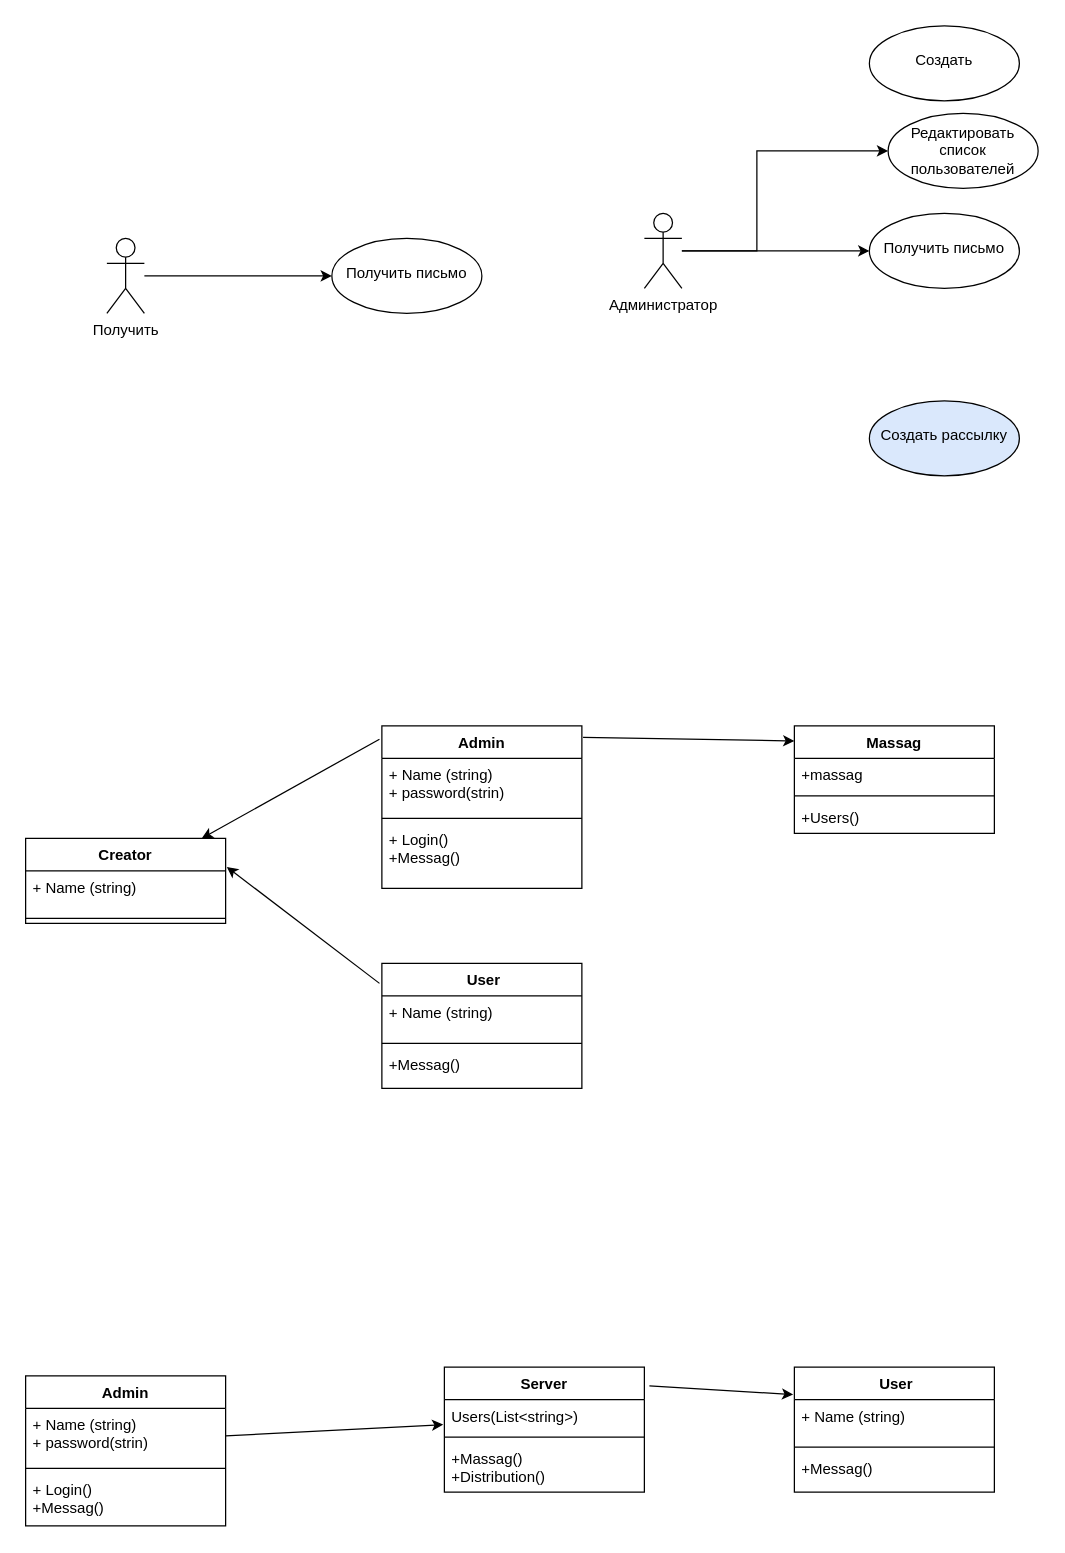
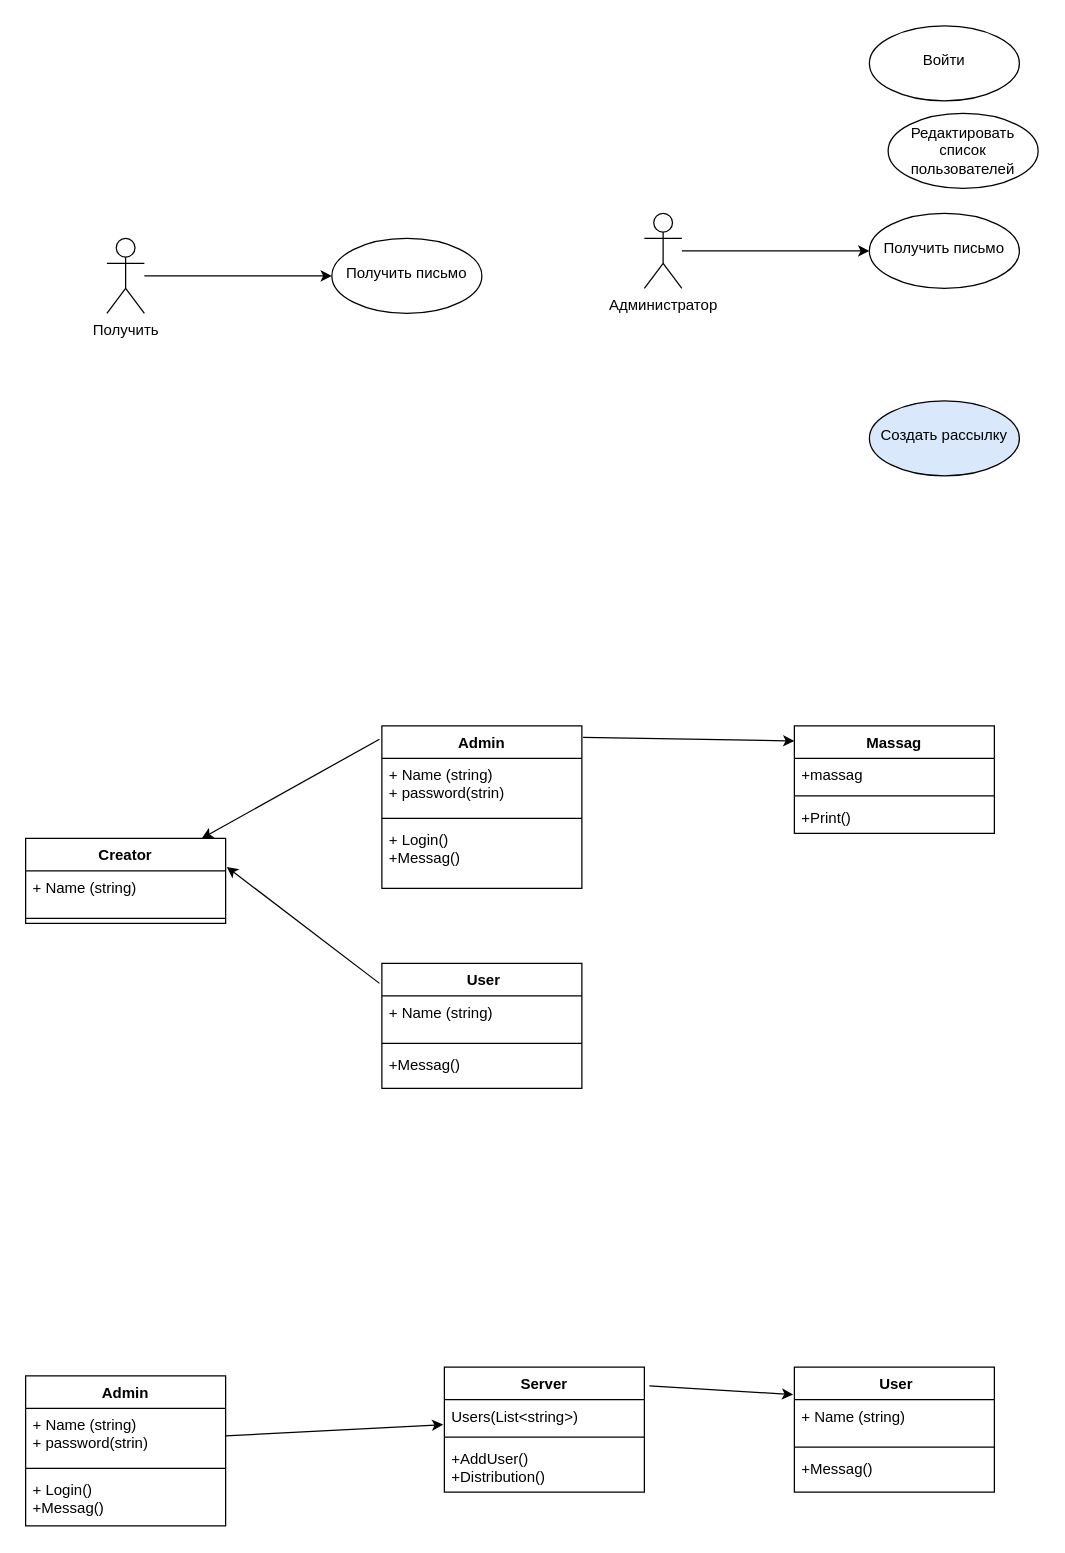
node "Создать": label "Создать" -> "Войти"
edge "Администратор" -> "Редактировать список пользователей": removed
node "+Users()": label "+Users()" -> "+Print()"
node "+Massag() +Distribution()": label "+Massag() +Distribution()" -> "+AddUser() +Distribution()"
